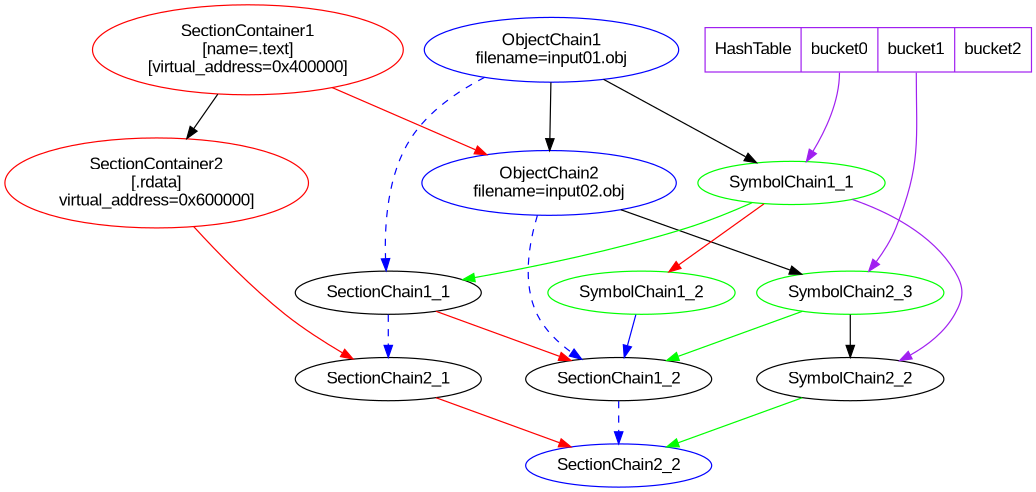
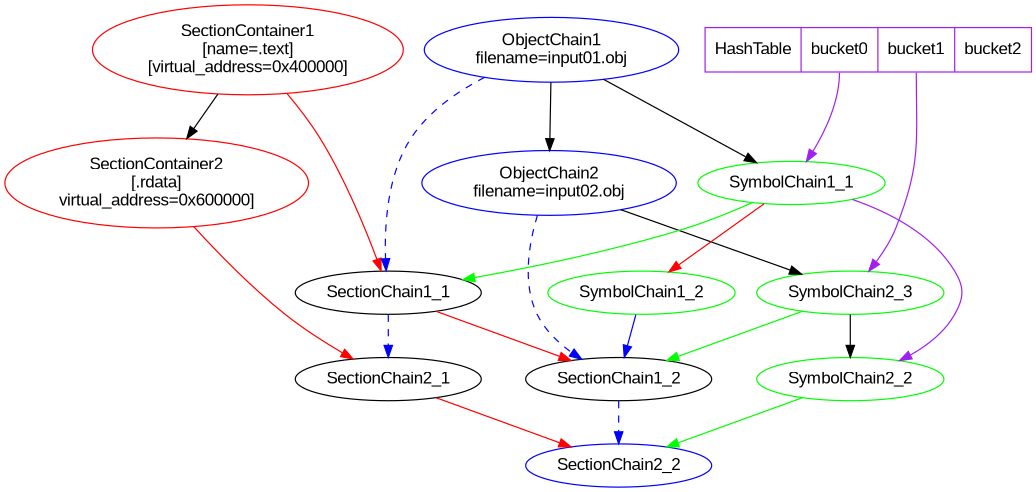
edge "SectionContainer1 [name=.text] [virtual_address=0x400000]" -> "ObjectChain2 filename=input02.obj": now "SectionContainer1 [name=.text] [virtual_address=0x400000]" -> "SectionChain1_1"
node "SymbolChain2_2": color black -> green
